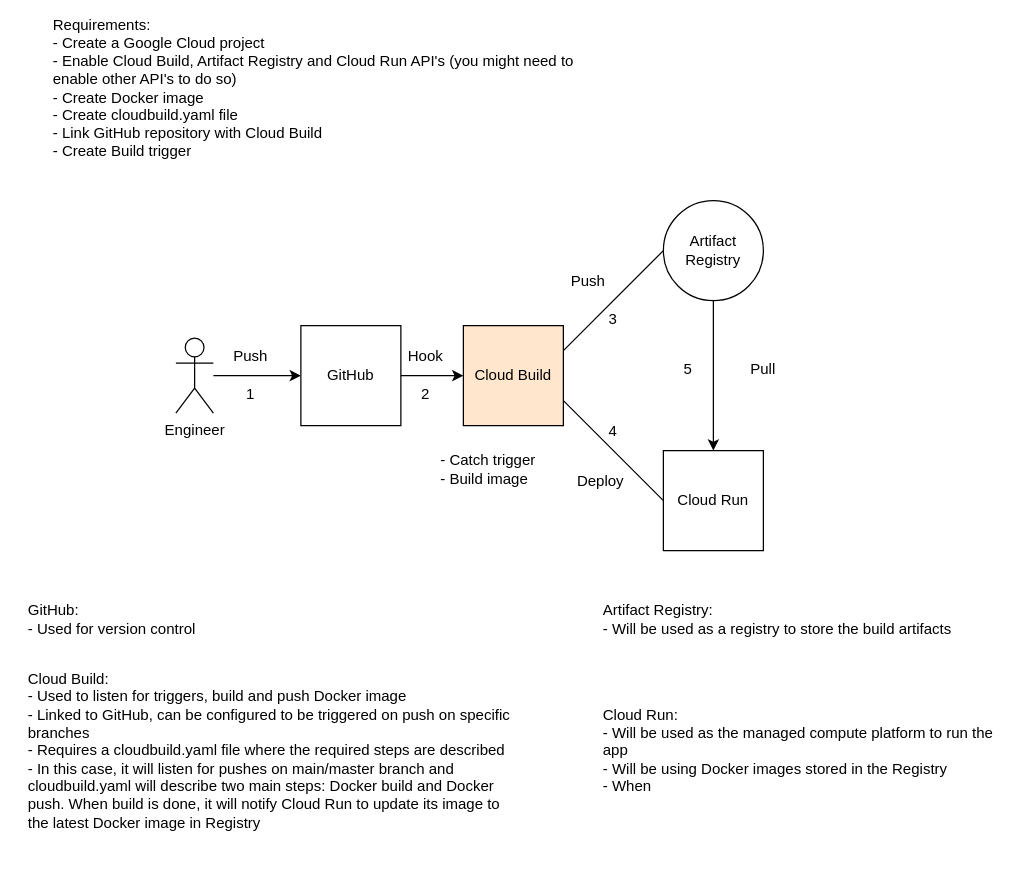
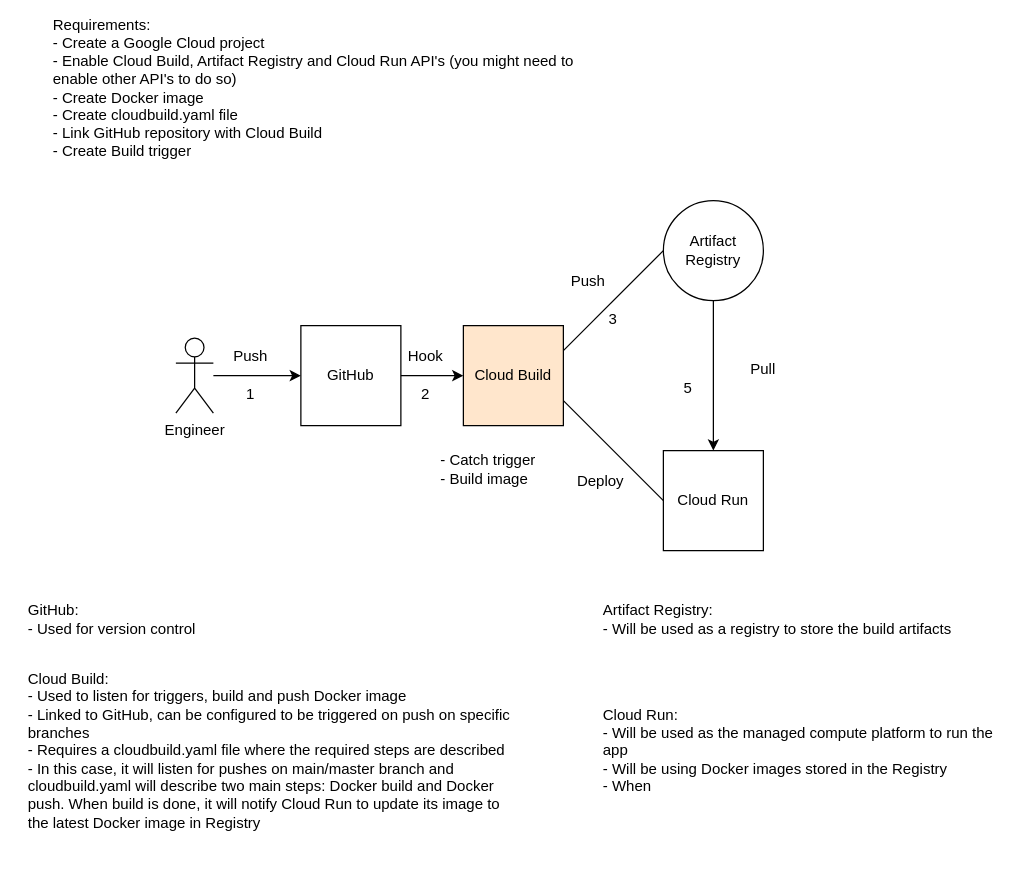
node "5": moved (688, 369) -> (688, 388)
node "4": removed
